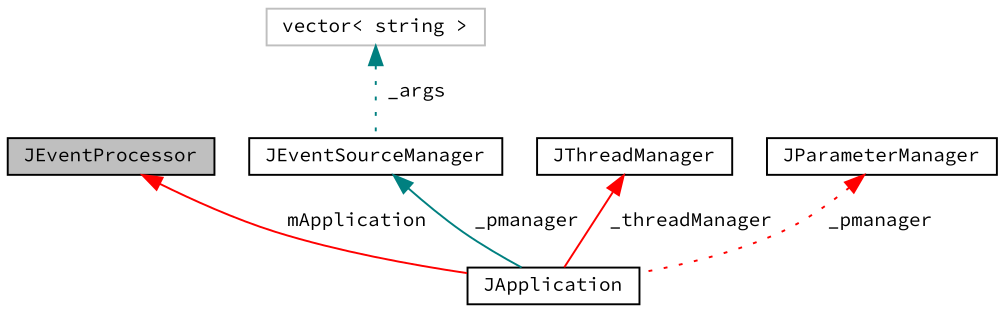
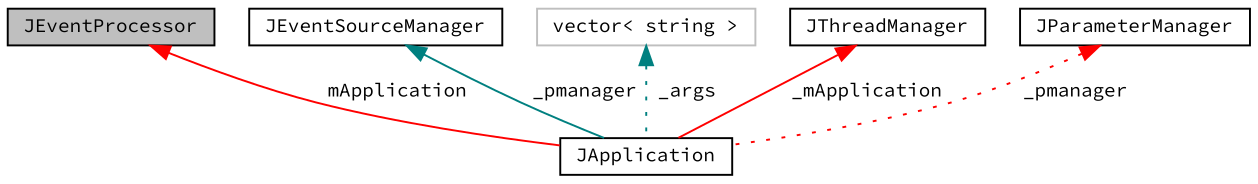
edge "JEventSourceManager" -> "vector< string >": now "JApplication" -> "vector< string >"
edge "JApplication" -> "JThreadManager": label " _threadManager" -> " _mApplication"
